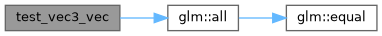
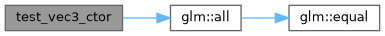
node "test_vec3_vec": label "test_vec3_vec" -> "test_vec3_ctor"
